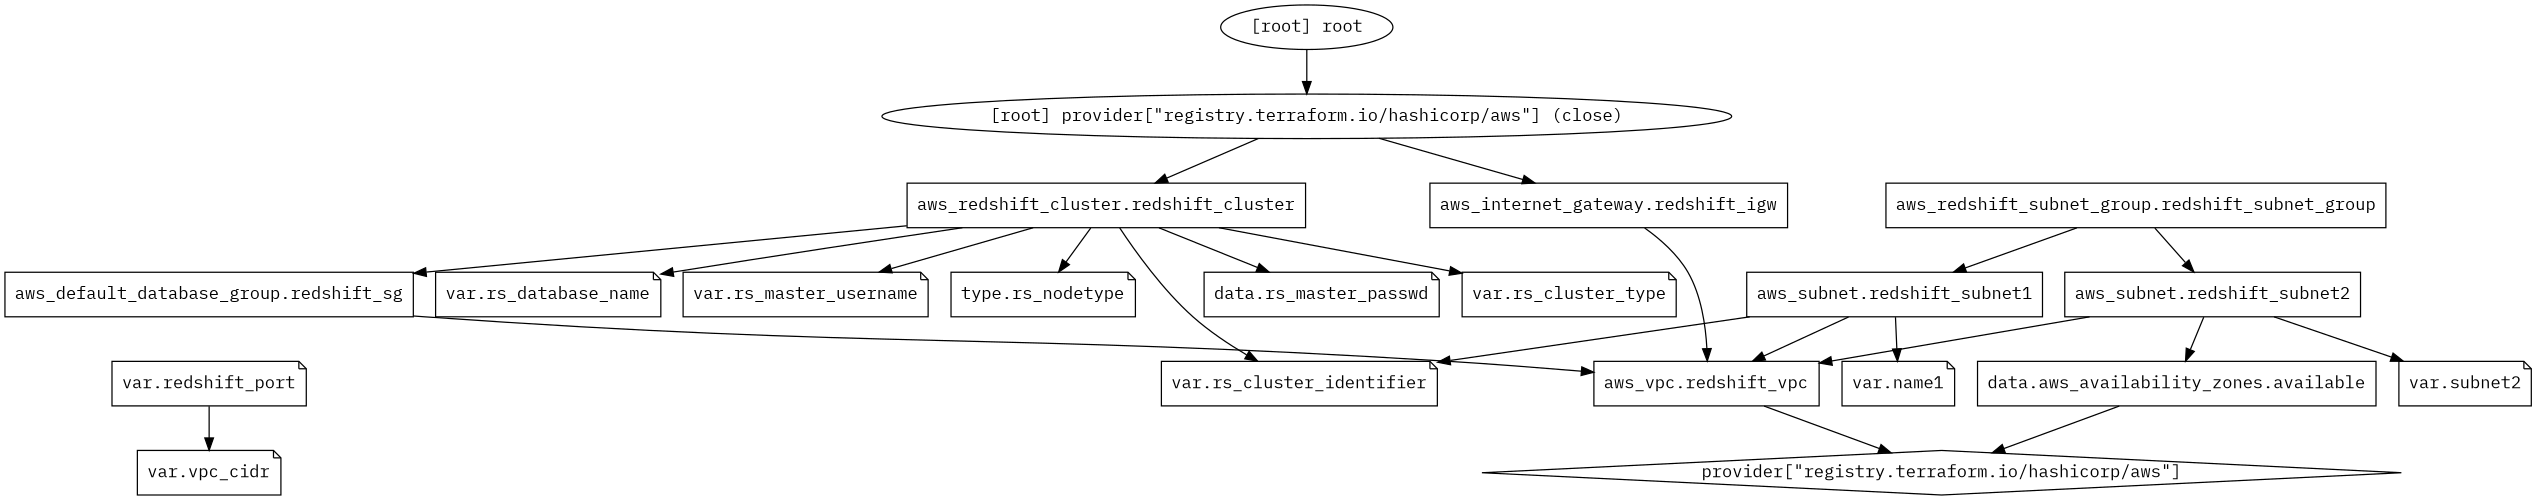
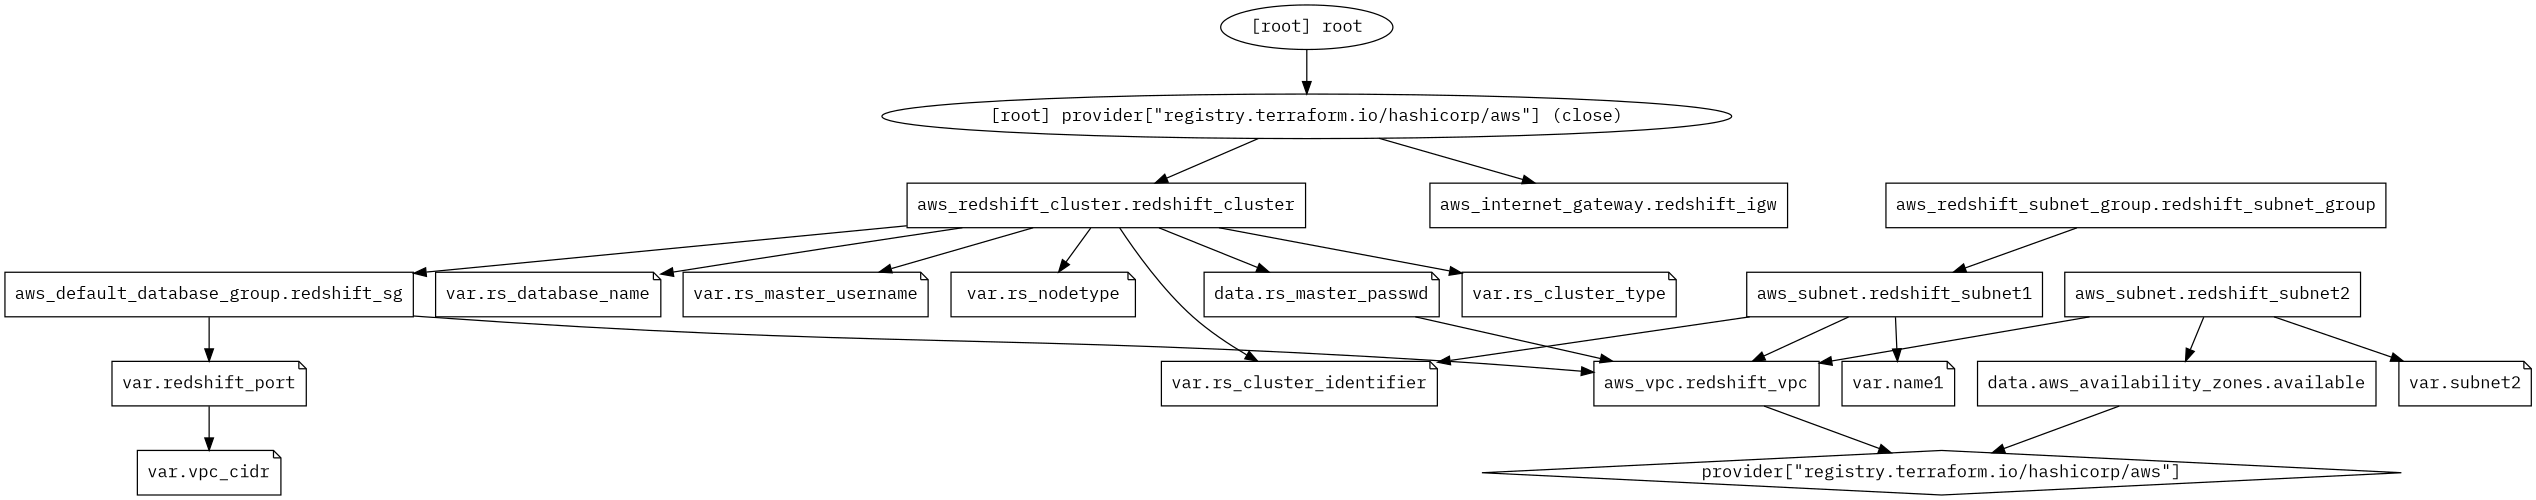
edge "aws_redshift_subnet_group.redshift_subnet_group" -> "aws_subnet.redshift_subnet2": removed
edge "aws_internet_gateway.redshift_igw" -> "aws_vpc.redshift_vpc": now "data.rs_master_passwd" -> "aws_vpc.redshift_vpc"
node "type.rs_nodetype": label "type.rs_nodetype" -> "var.rs_nodetype"
edge "aws_default_database_group.redshift_sg" -> "var.redshift_port": added
